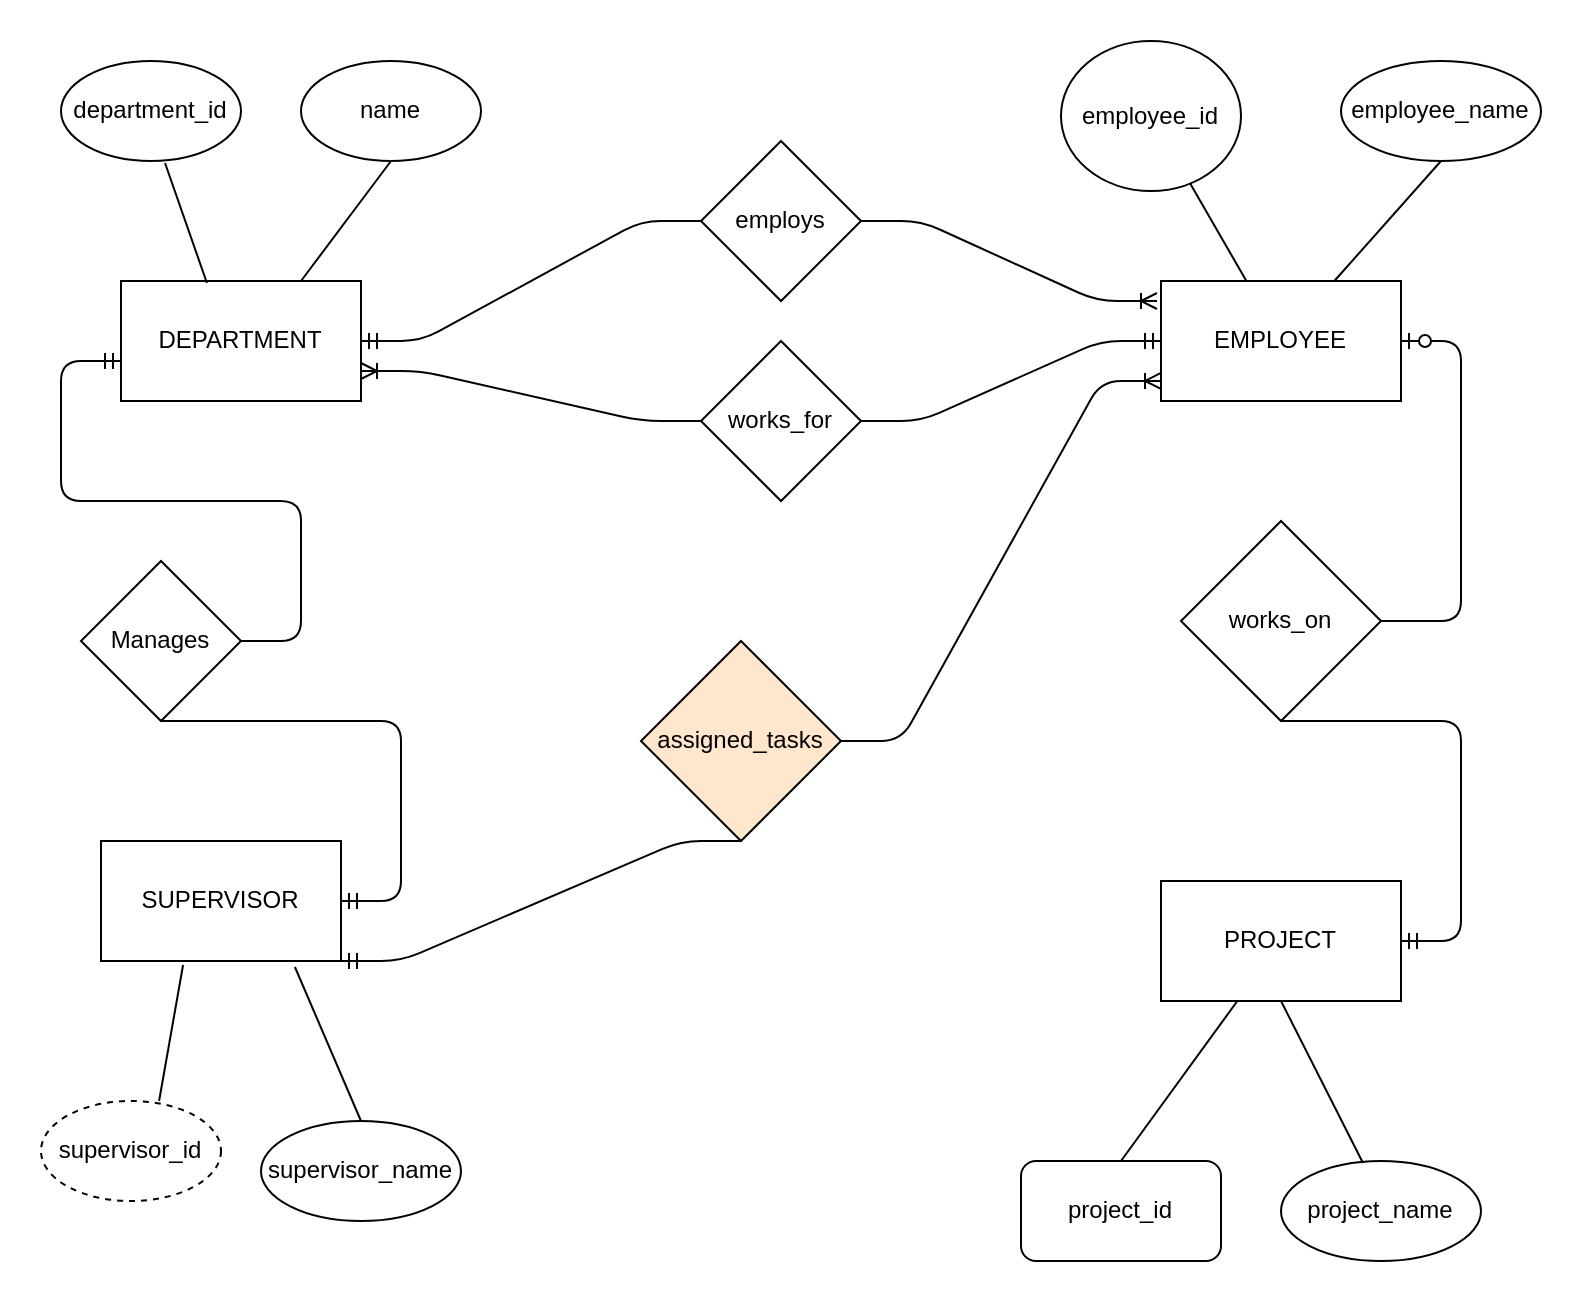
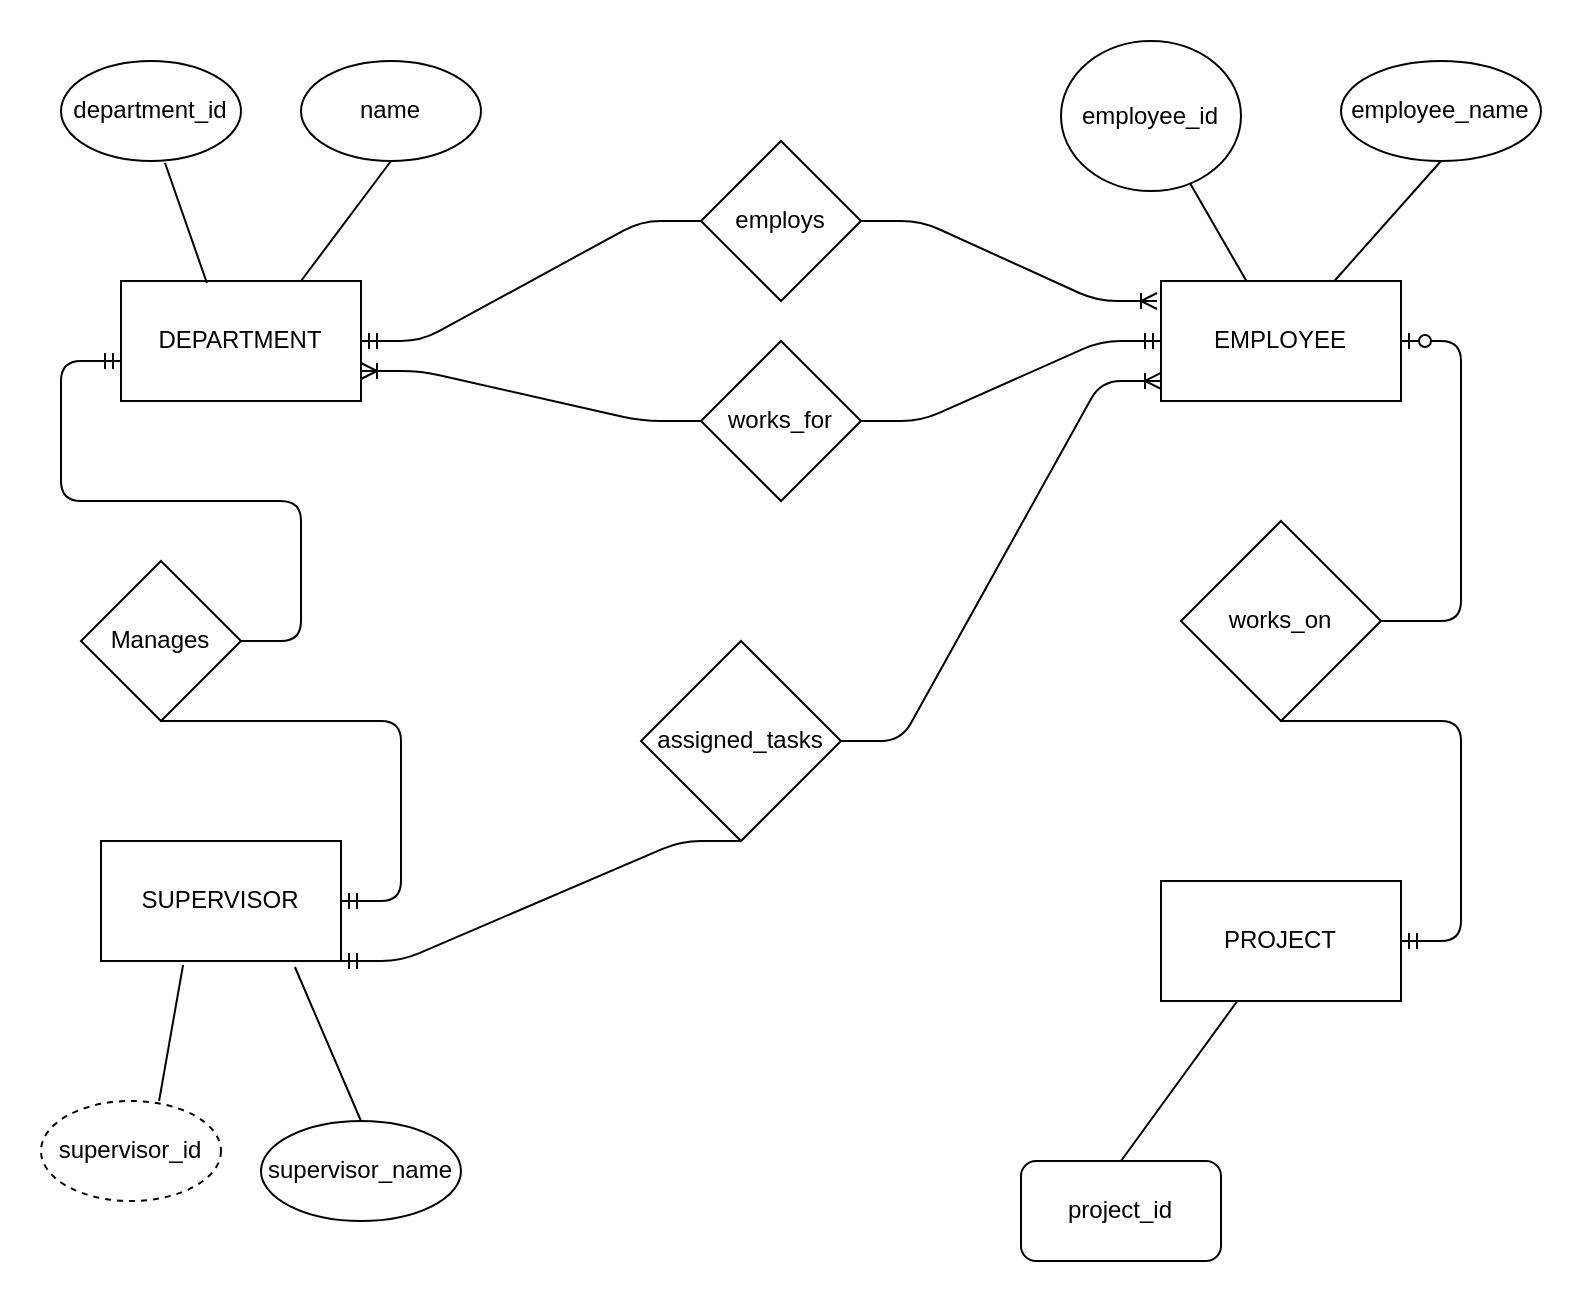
node "assigned_tasks": fillcolor #ffe6cc -> #ffffff
edge "PROJECT" -- "project_name": removed
node "project_name": removed
